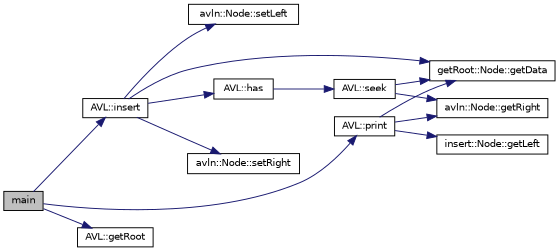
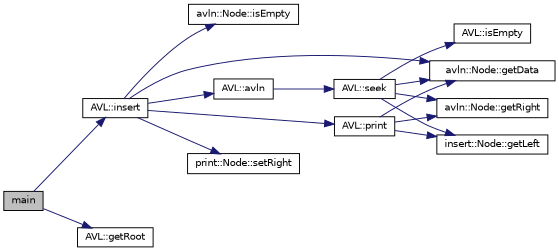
node "avln::Node::setLeft": label "avln::Node::setLeft" -> "avln::Node::isEmpty"
node "AVL::isEmpty": added
node "getRoot::Node::getData": label "getRoot::Node::getData" -> "avln::Node::getData"
node "AVL::has": label "AVL::has" -> "AVL::avln"
edge "AVL::seek" -> "insert::Node::getLeft": added
node "avln::Node::setRight": label "avln::Node::setRight" -> "print::Node::setRight"
edge "main" -> "AVL::print": now "AVL::insert" -> "AVL::print"
